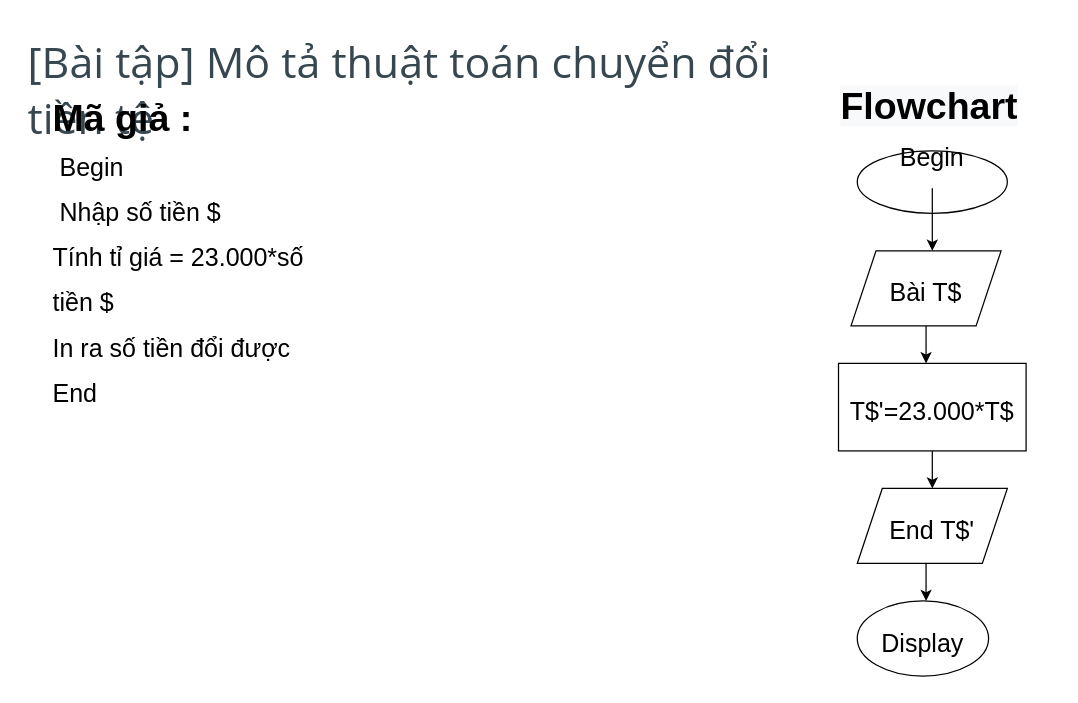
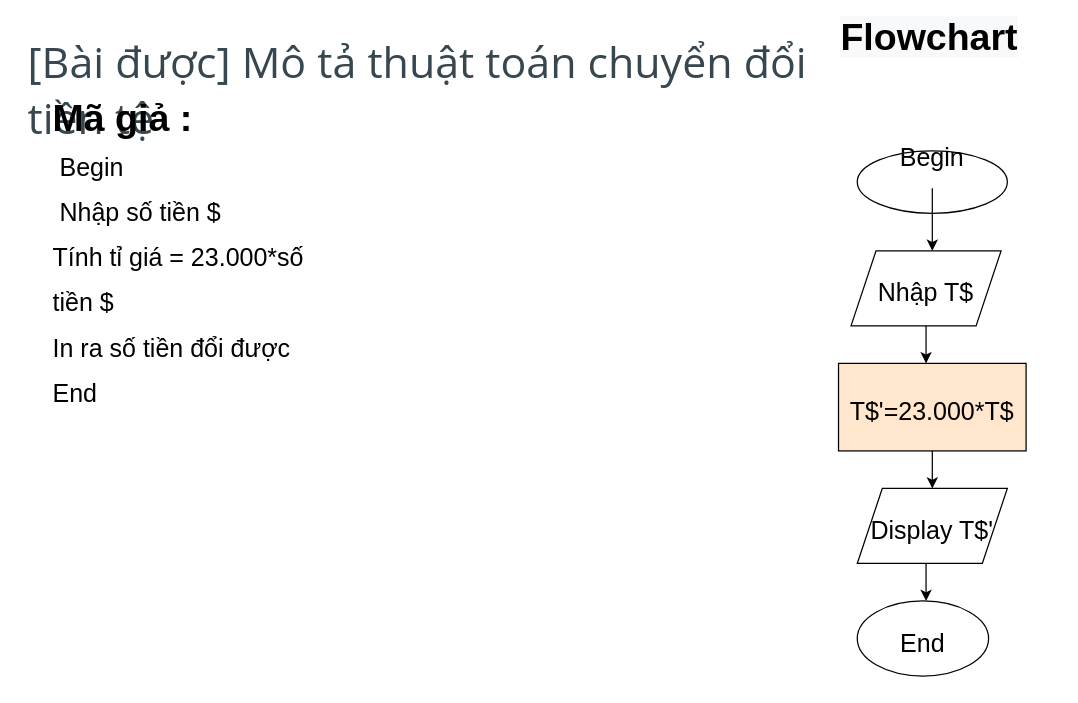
node "[Bài tập] Mô tả thuật toán chuyển đổi tiền tệ": label "[Bài tập] Mô tả thuật toán chuyển đổi tiền tệ" -> "[Bài được] Mô tả thuật toán chuyển đổi tiền tệ"
node "Flowchart": moved (944, 107) -> (944, 38)
node "Bài T$": label "Bài T$" -> "Nhập T$"
node "T$'=23.000*T$": fillcolor #ffffff -> #ffe6cc
node "End T$'": label "End T$'" -> "Display T$'"
node "Display": label "Display" -> "End"
